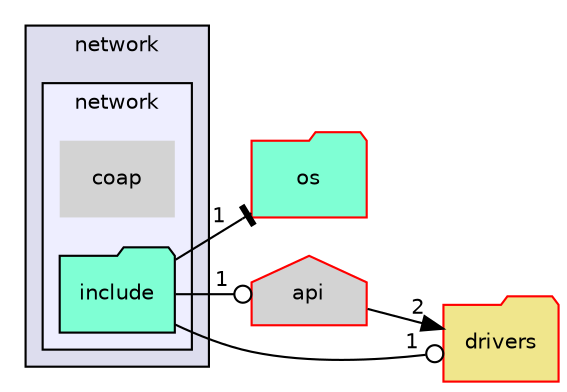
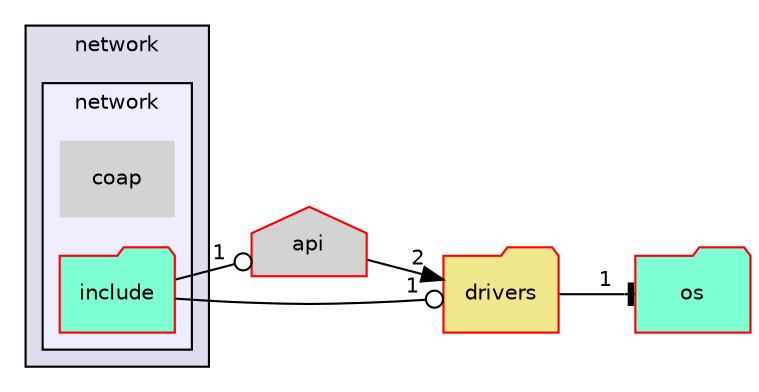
edge "include" -> "os": now "drivers" -> "os"
node "include": color black -> red
